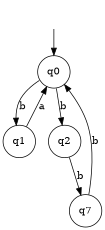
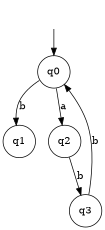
edge "q0" -> "q2": label "b" -> "a"
edge "q1" -> "q0": removed, label "a"
node "q7": label "q7" -> "q3"
